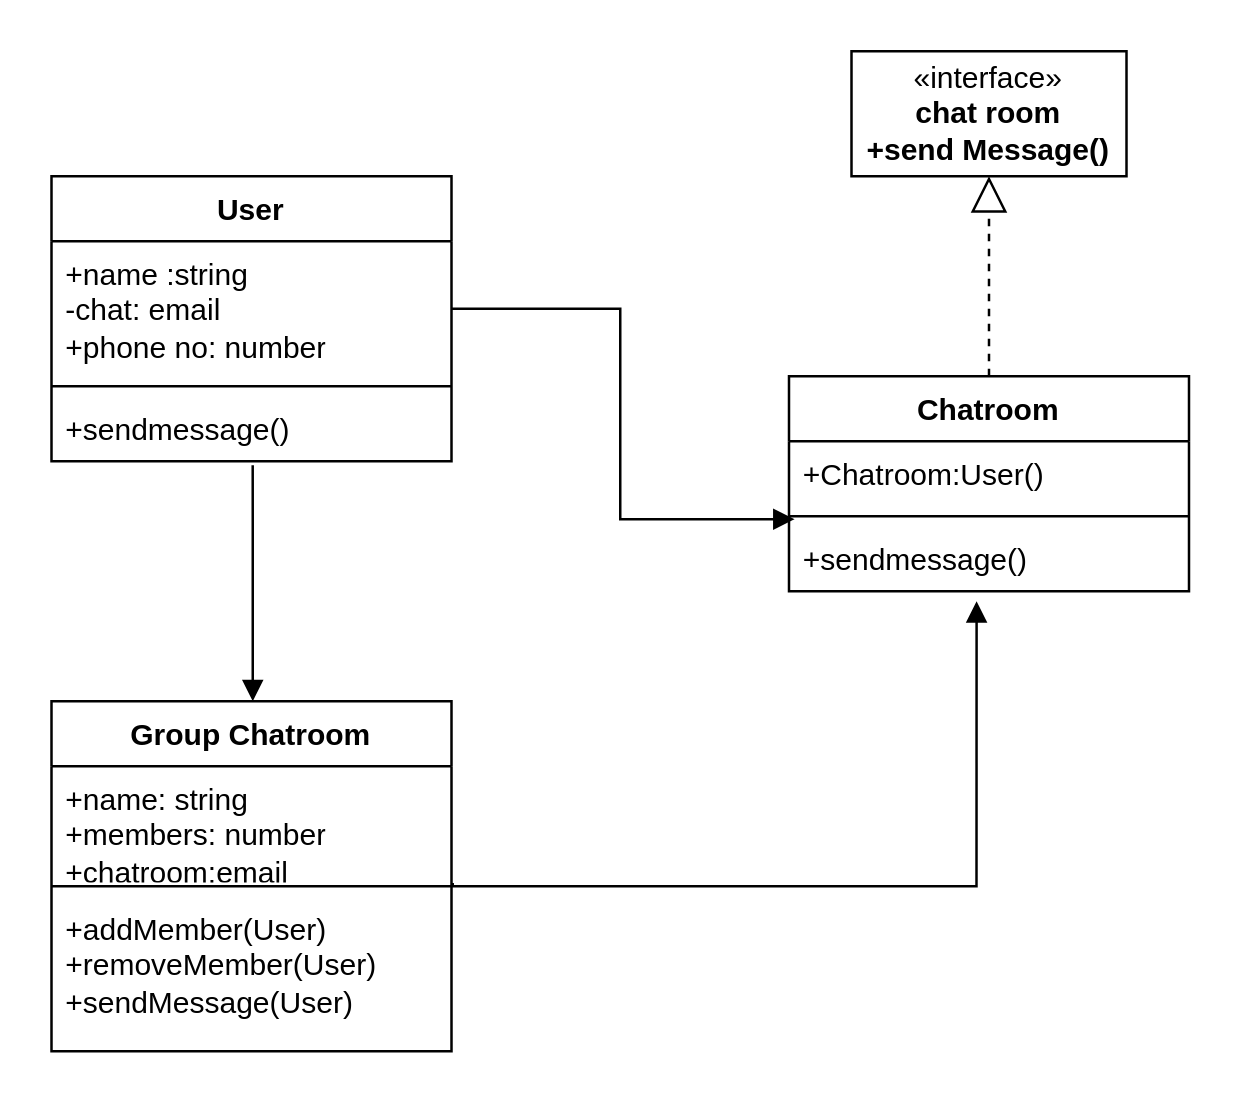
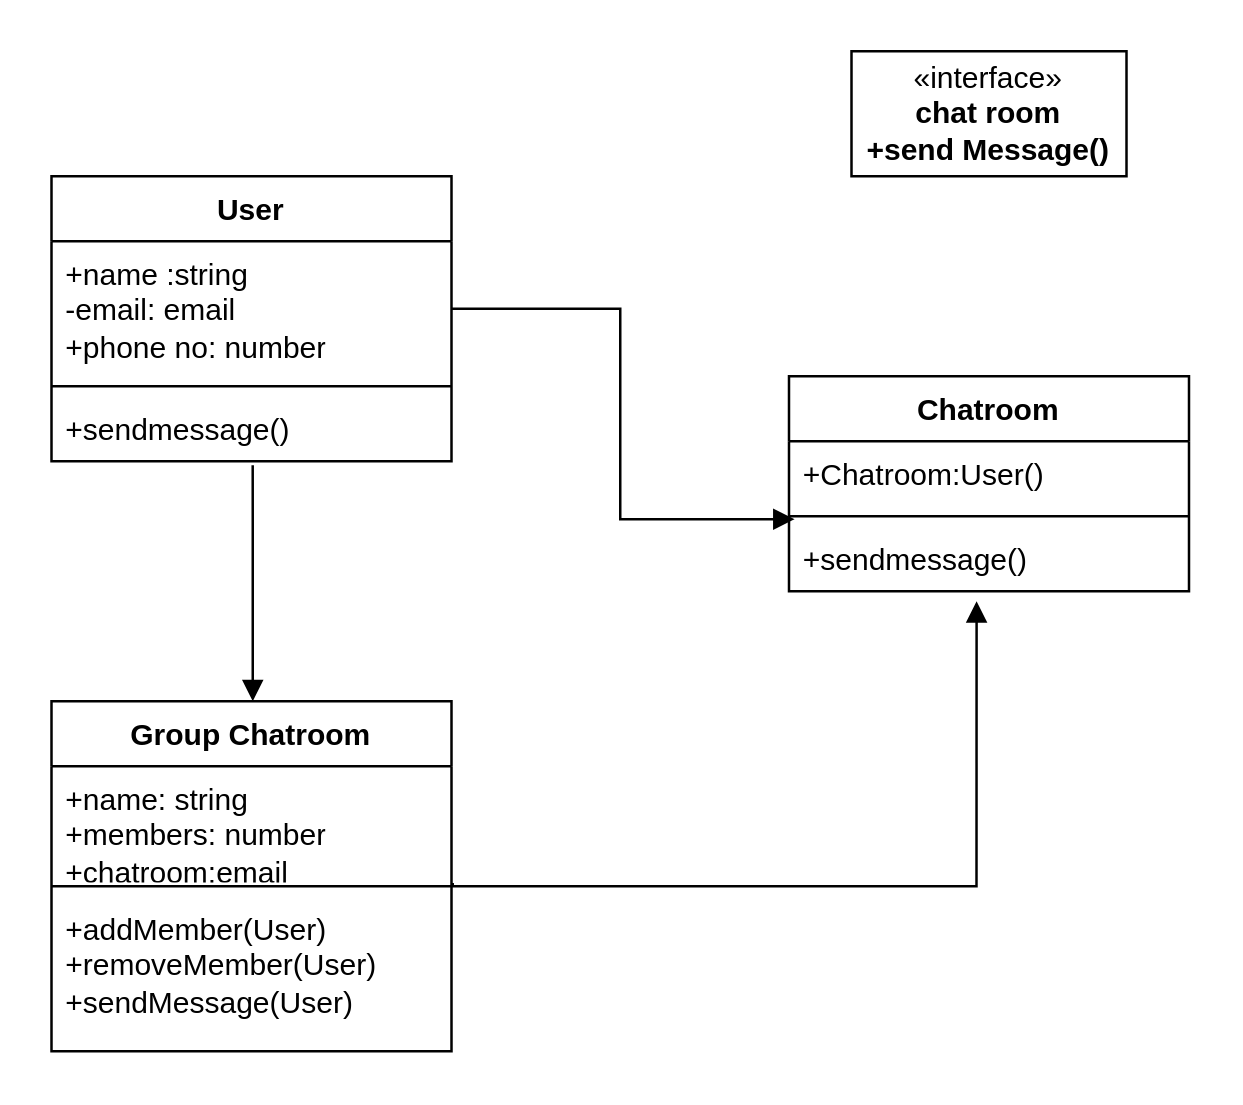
edge "Chatroom" -> "«interface» chat room +send Message()": removed
node "+name :string -chat: email +phone no: number": label "+name :string -chat: email +phone no: number" -> "+name :string -email: email +phone no: number"
